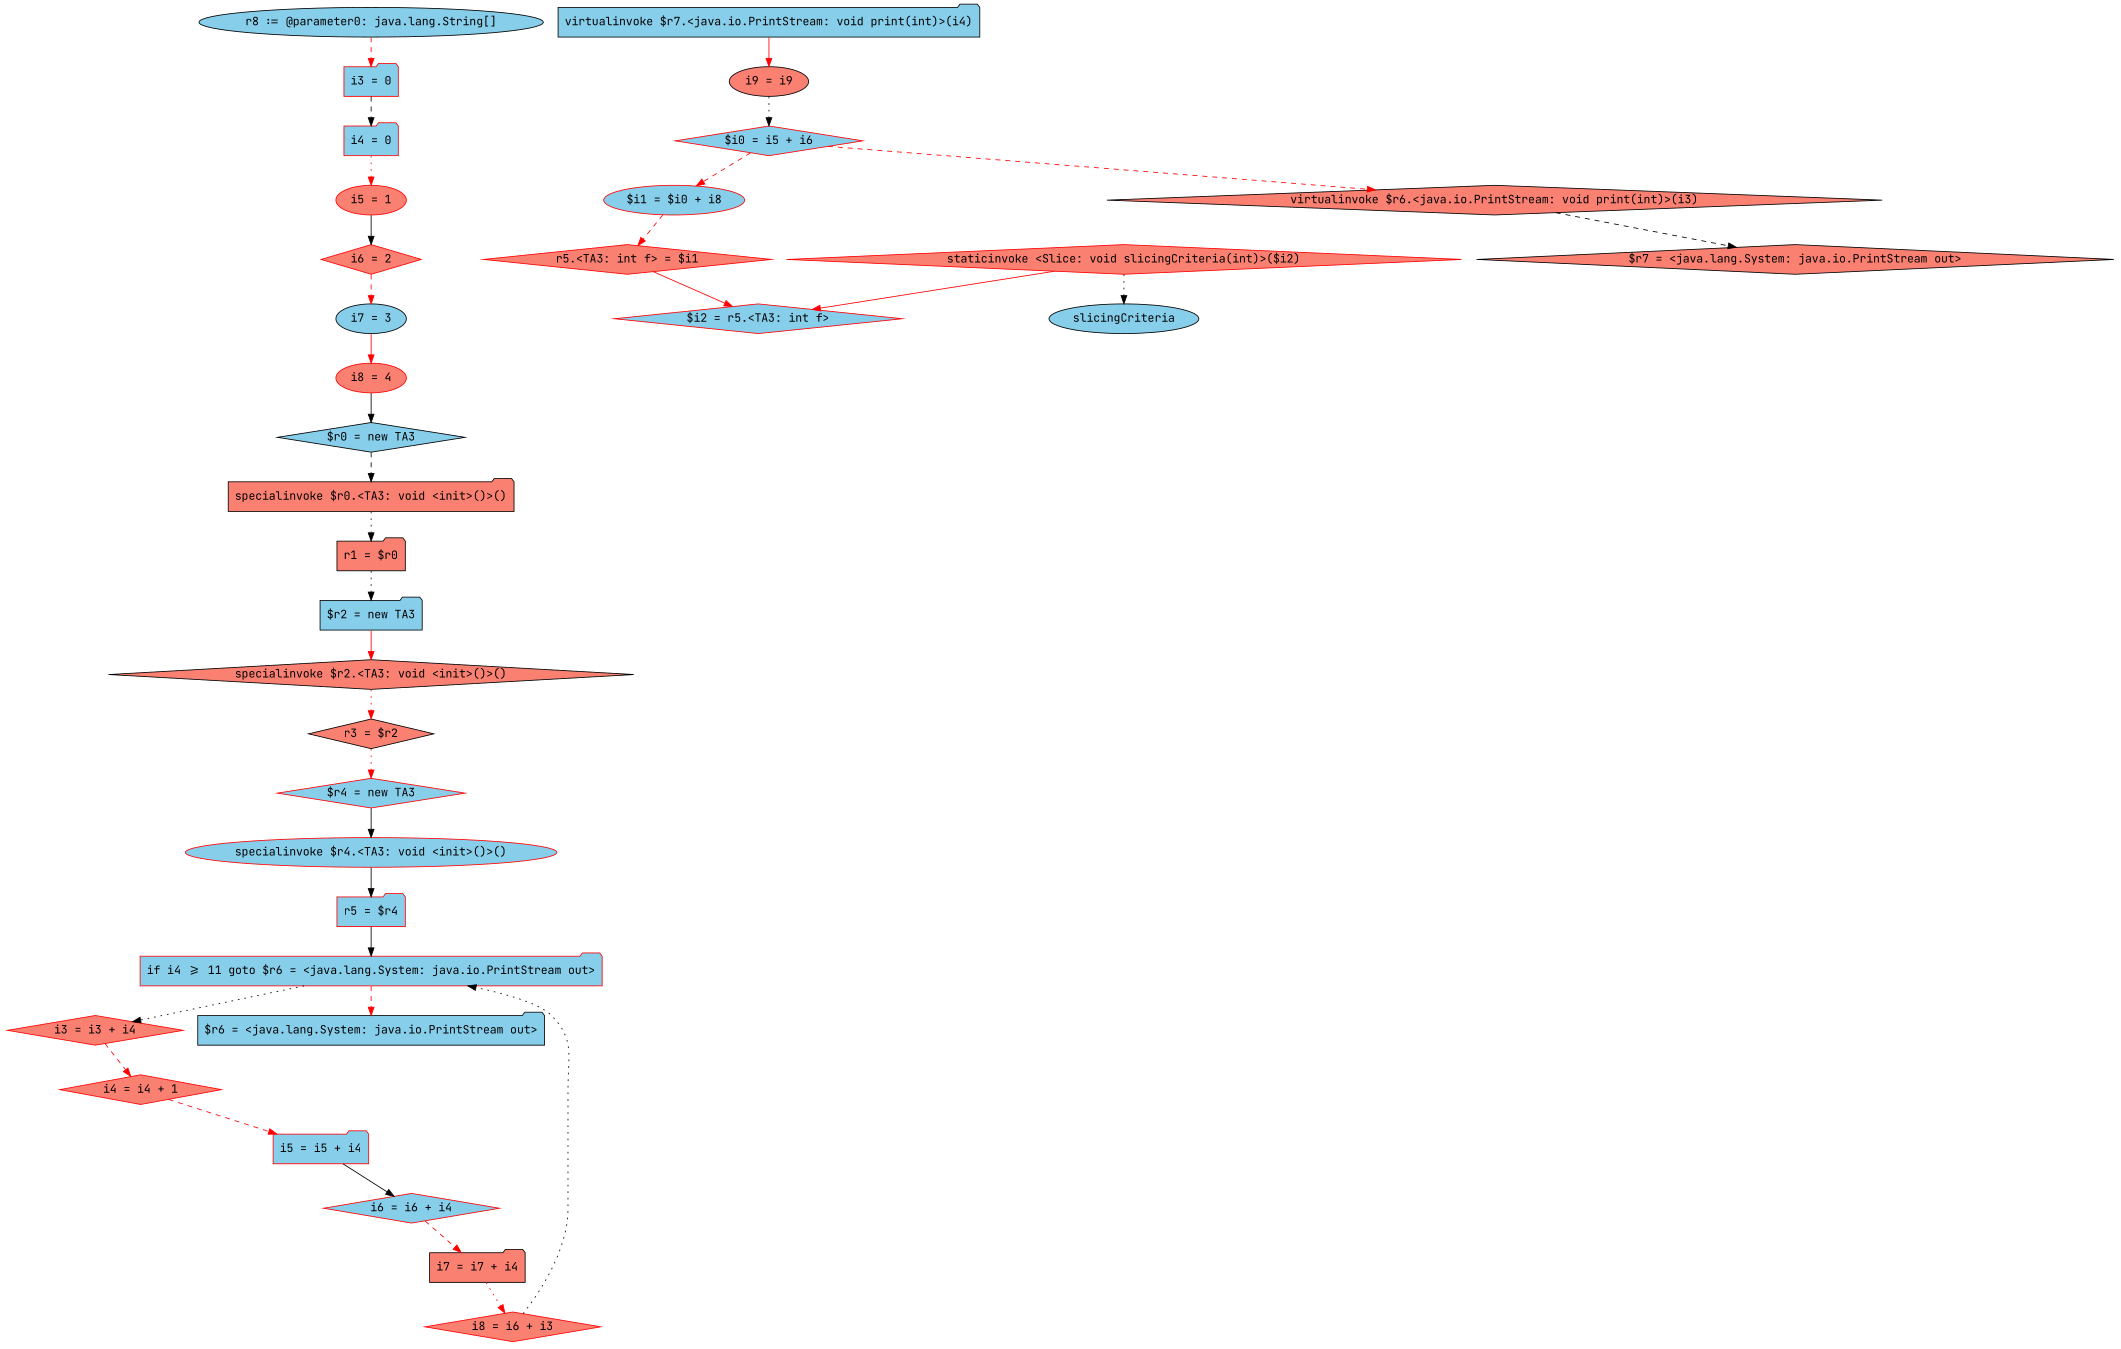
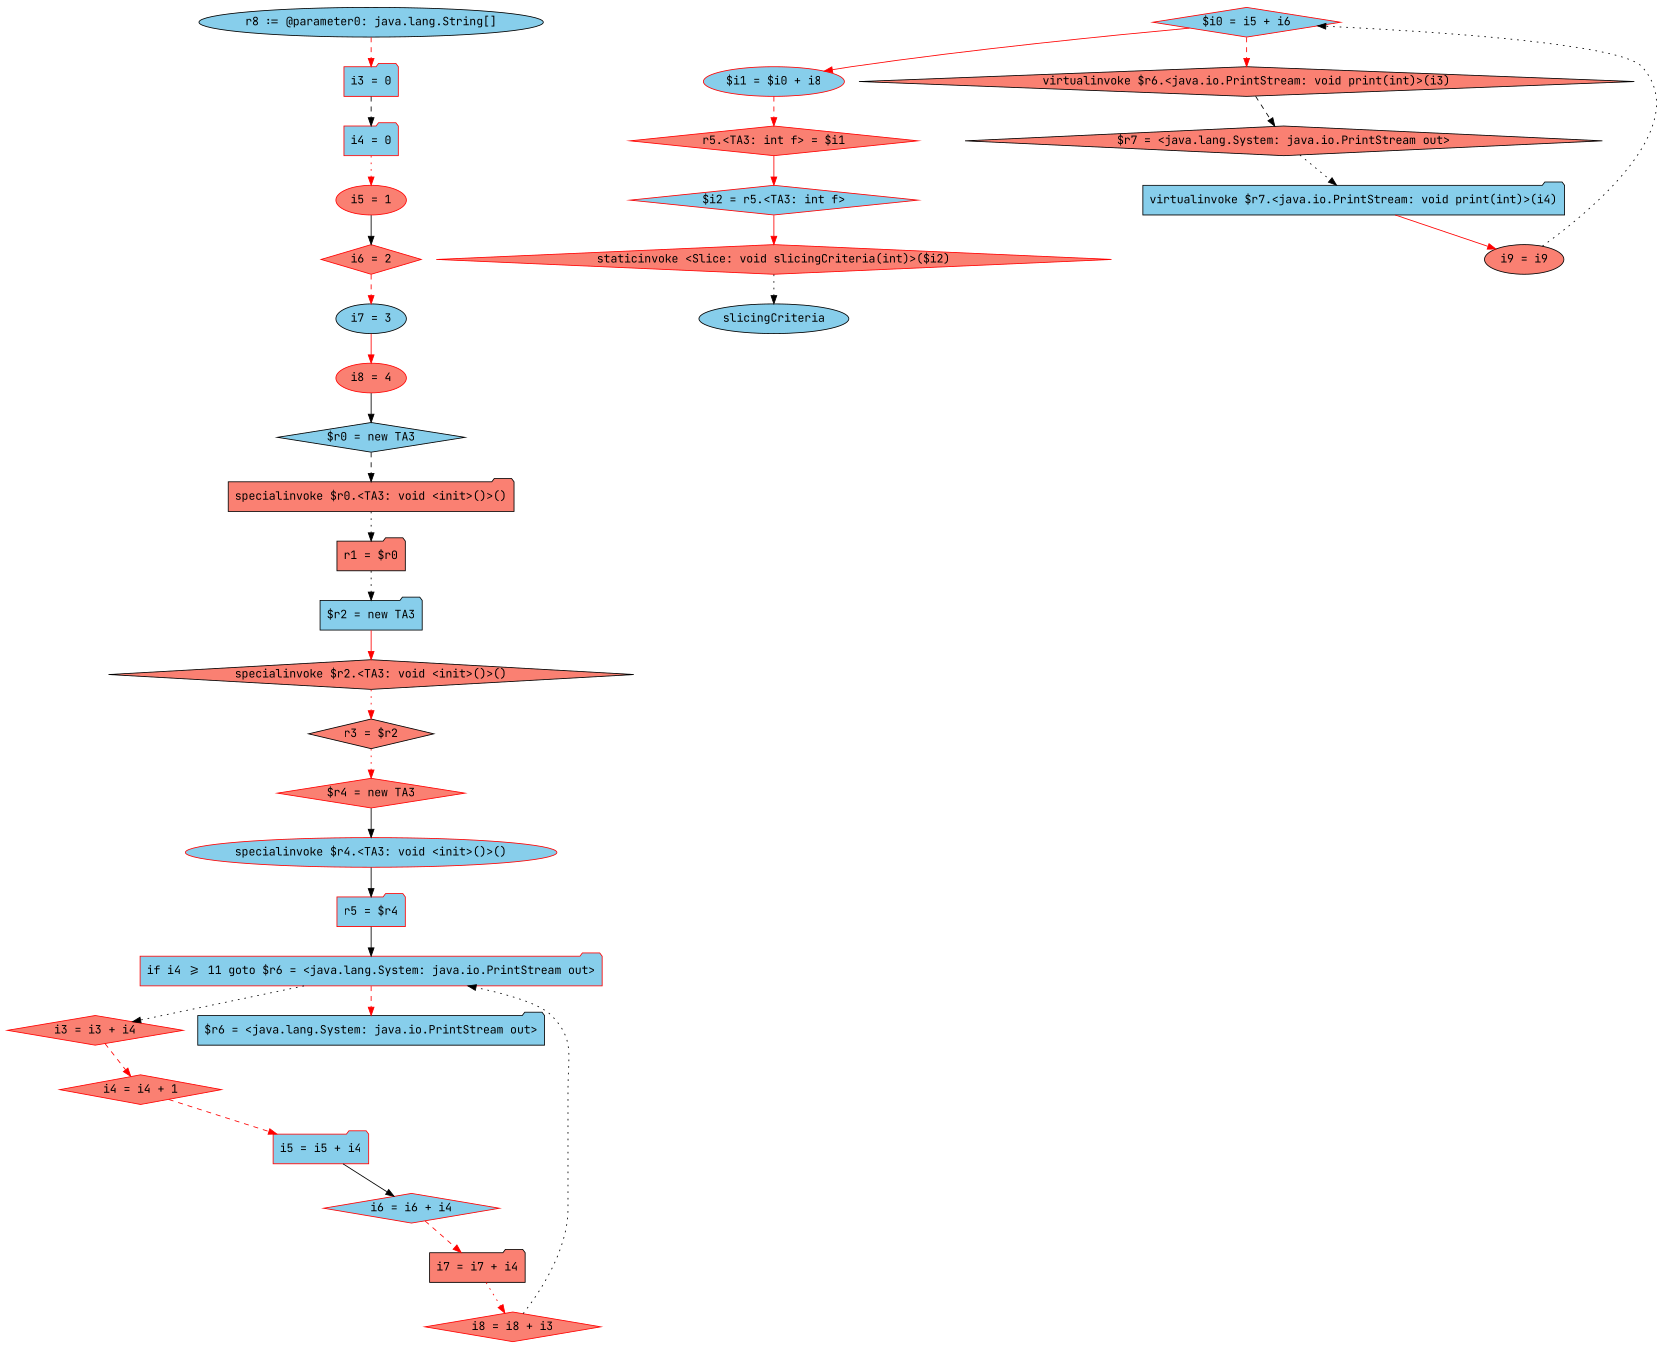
edge "$i0 = i5 + i6" -> "$i1 = $i0 + i8": style dashed -> solid
edge "$r7 = <java.lang.System: java.io.PrintStream out>" -> "virtualinvoke $r7.<java.io.PrintStream: void print(int)>(i4)": added
edge "staticinvoke <Slice: void slicingCriteria(int)>($i2)" -> "$i2 = r5.<TA3: int f>": reversed
node "$r4 = new TA3": fillcolor skyblue -> salmon
node "i8 = i6 + i3": label "i8 = i6 + i3" -> "i8 = i8 + i3"
